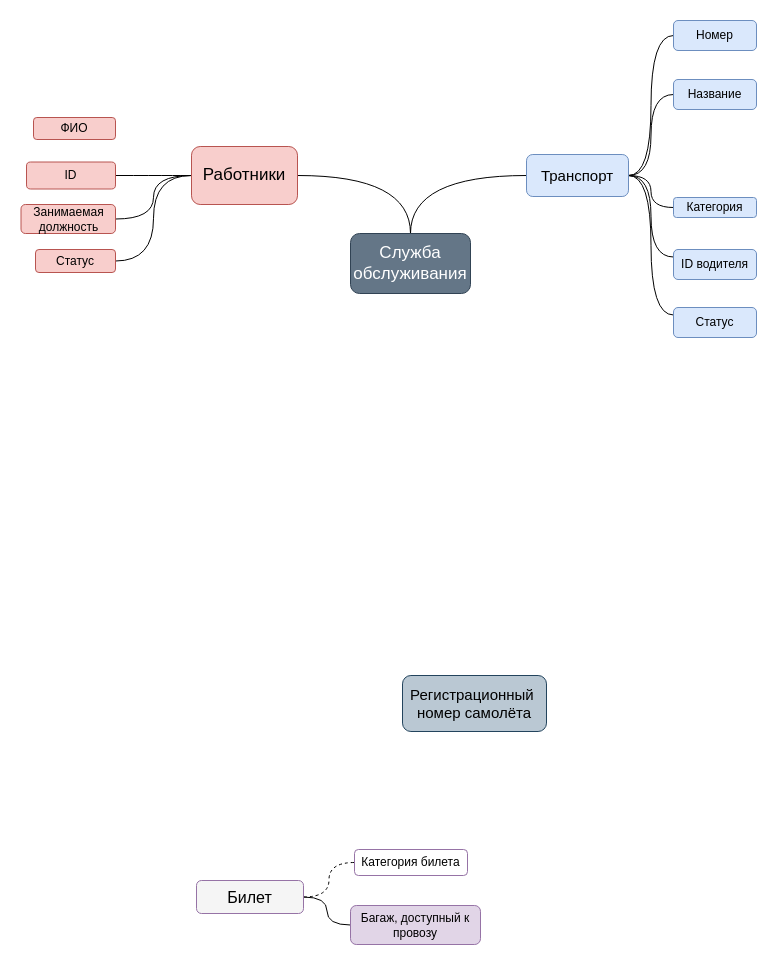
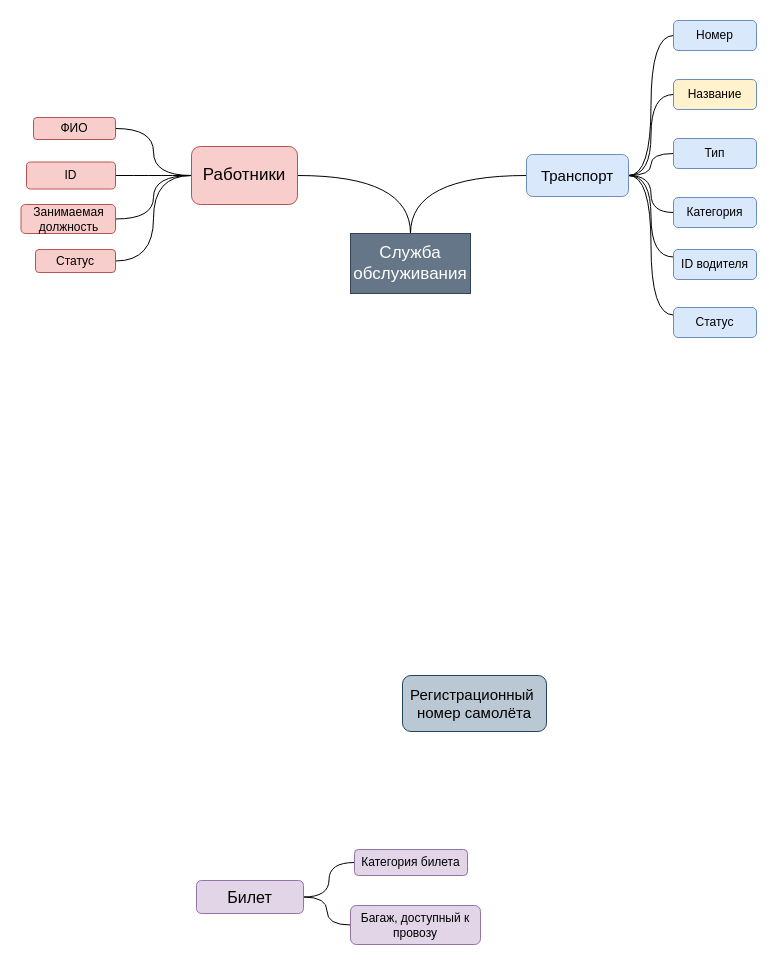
node "Название": fillcolor #dae8fc -> #fff2cc
edge "ФИО" -- "Работники": added
node "Тип": added
edge "Тип" -- "Транспорт": added
node "Категория": size 83x20 -> 83x30
node "Служба обслуживания": shape rounded rectangle -> rectangle
node "Категория билета": fillcolor #ffffff -> #e1d5e7
edge "Категория билета" -- "Билет": style dashed -> solid
node "Билет": fillcolor #f5f5f5 -> #e1d5e7
